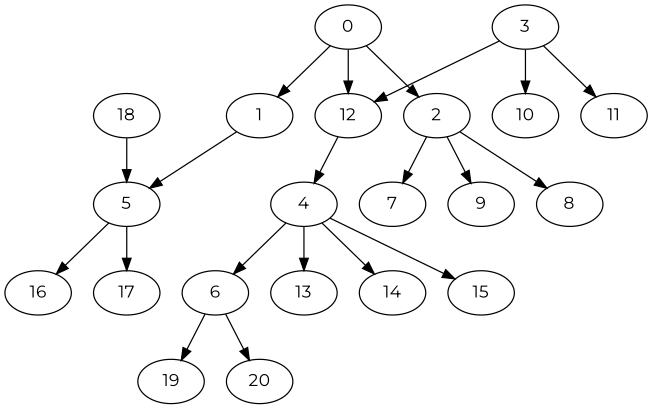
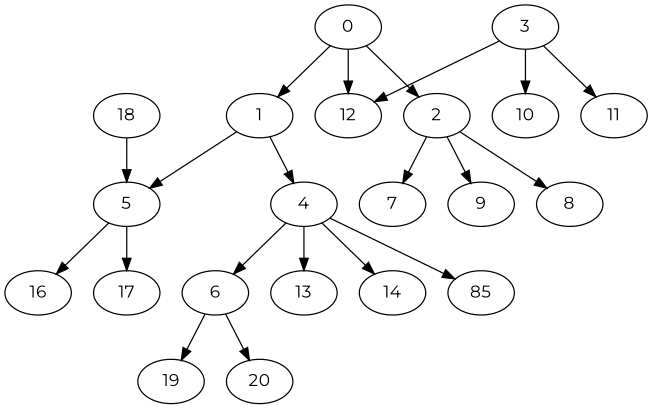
edge "12" -> "4": now "1" -> "4"
node "15": label "15" -> "85"
